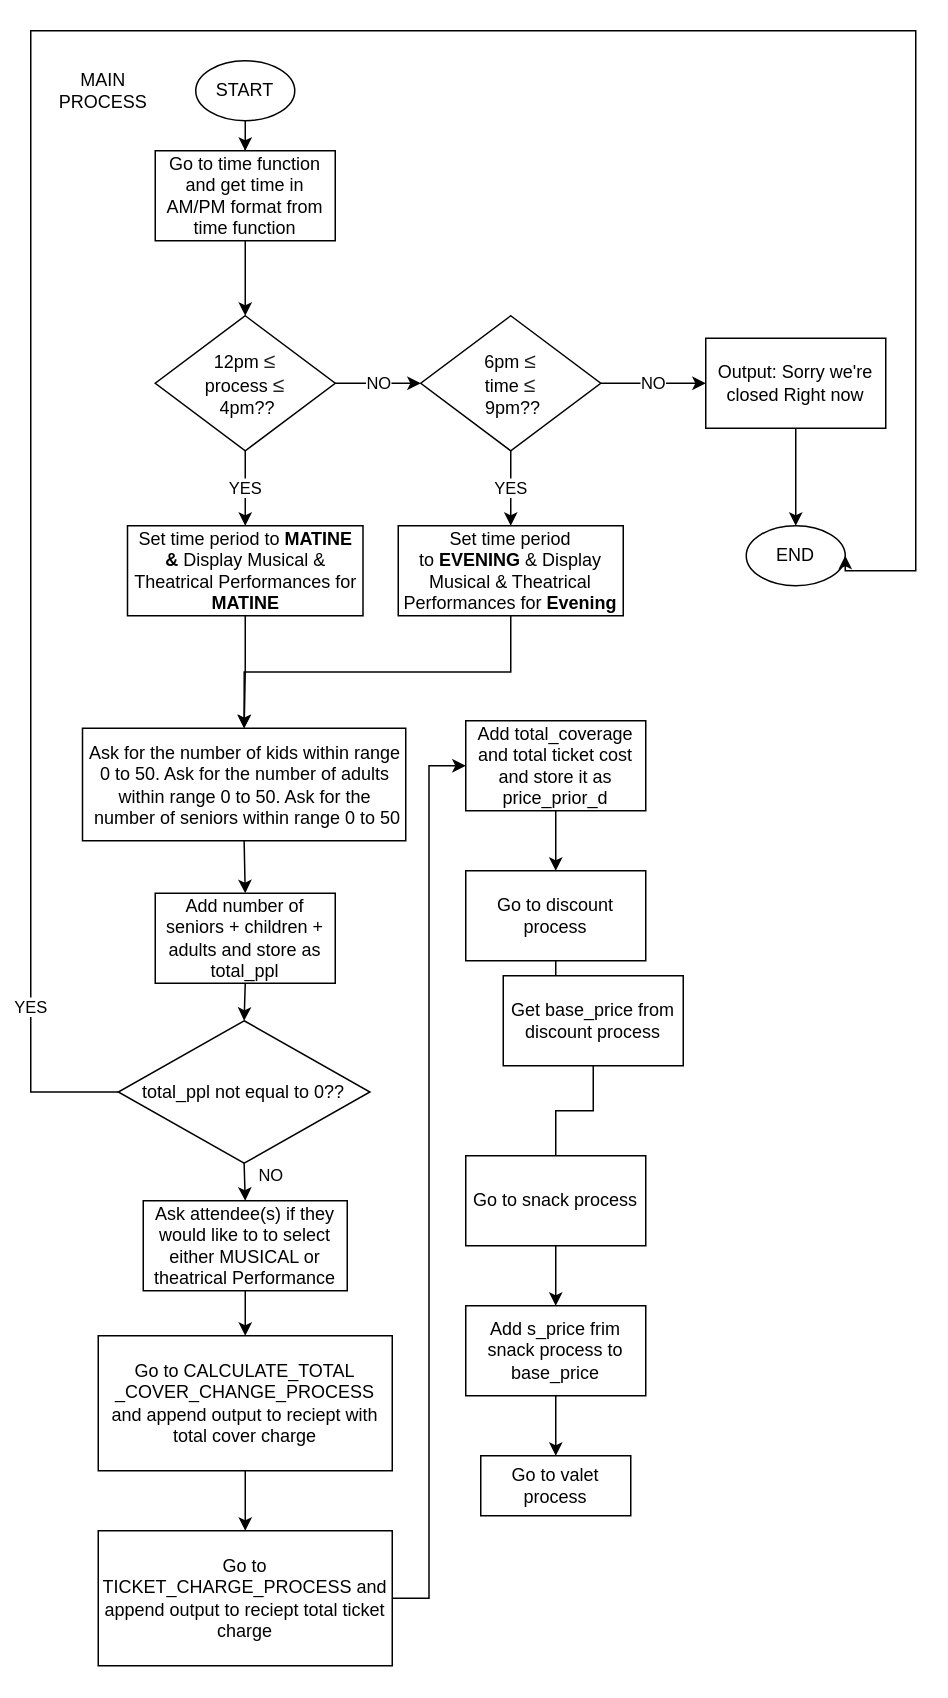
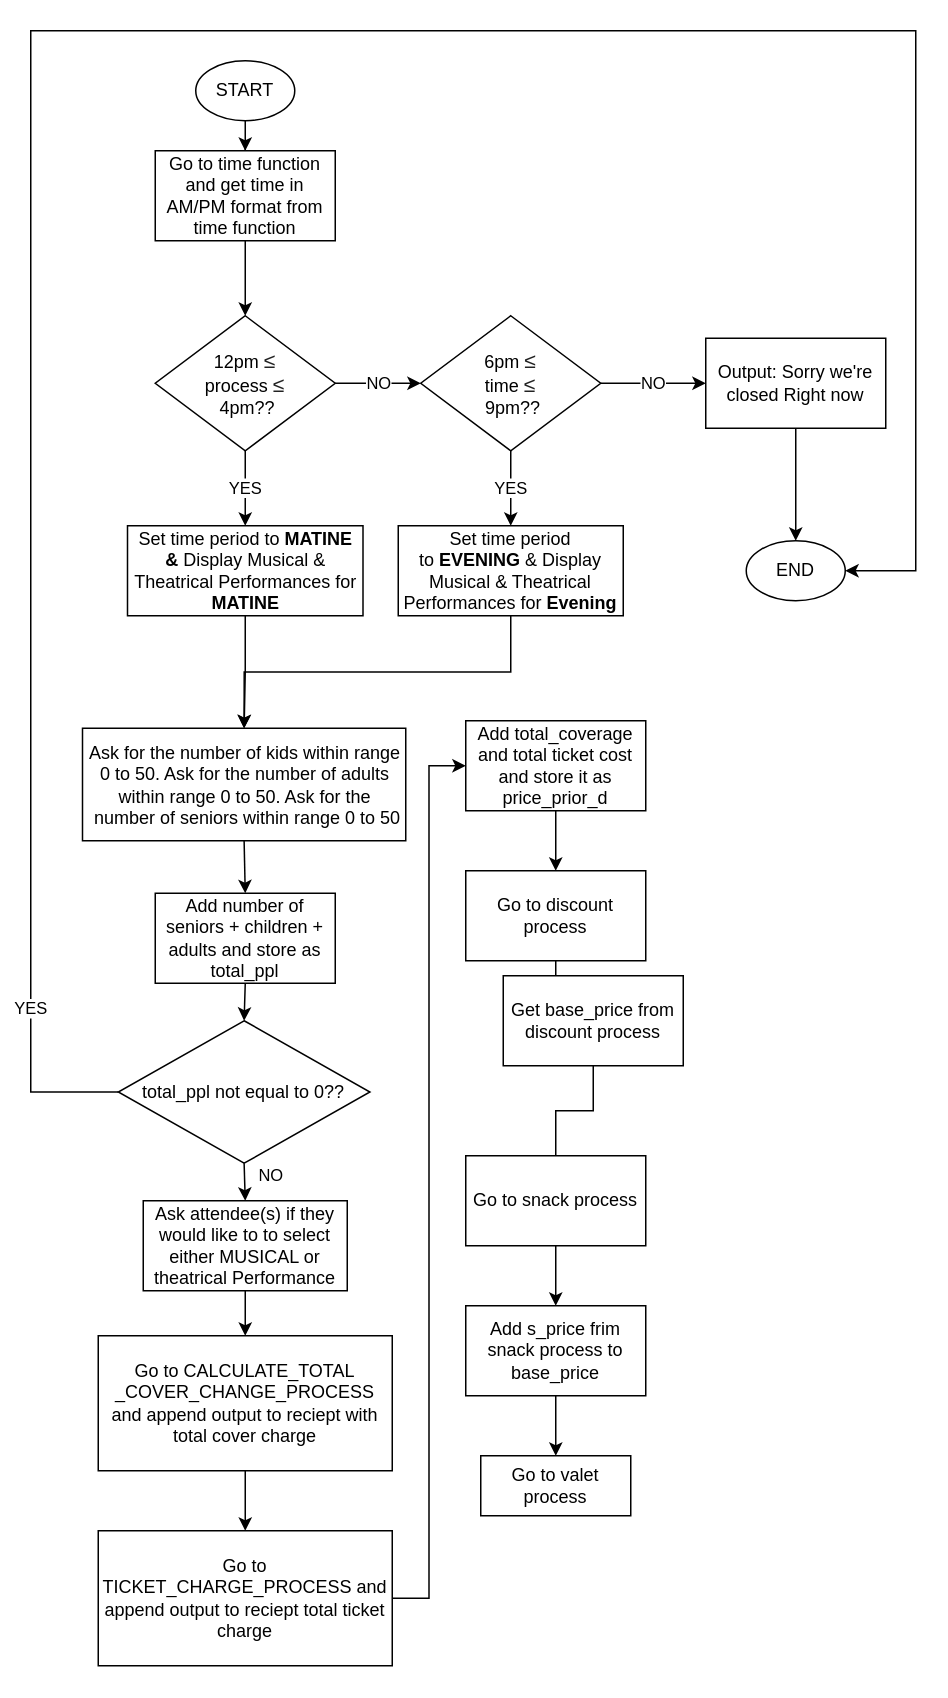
node "MAIN PROCESS": removed
node "END": moved (796, 556) -> (796, 571)
